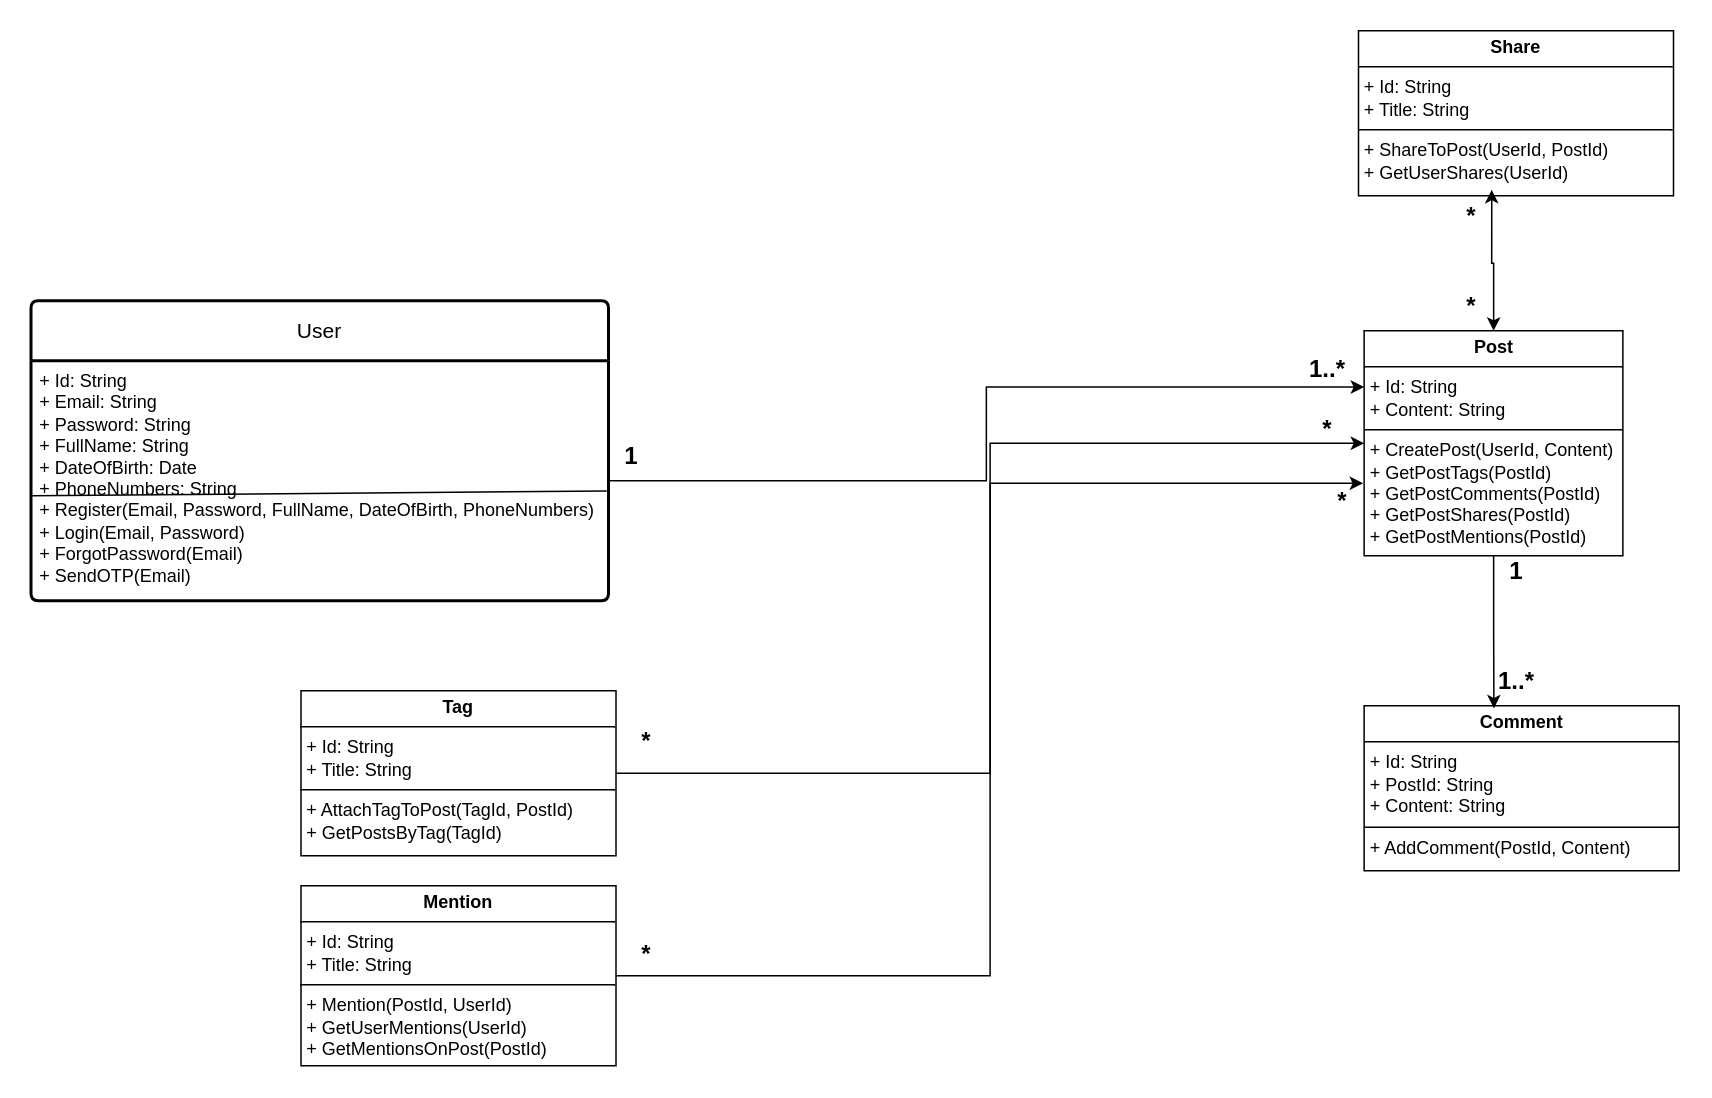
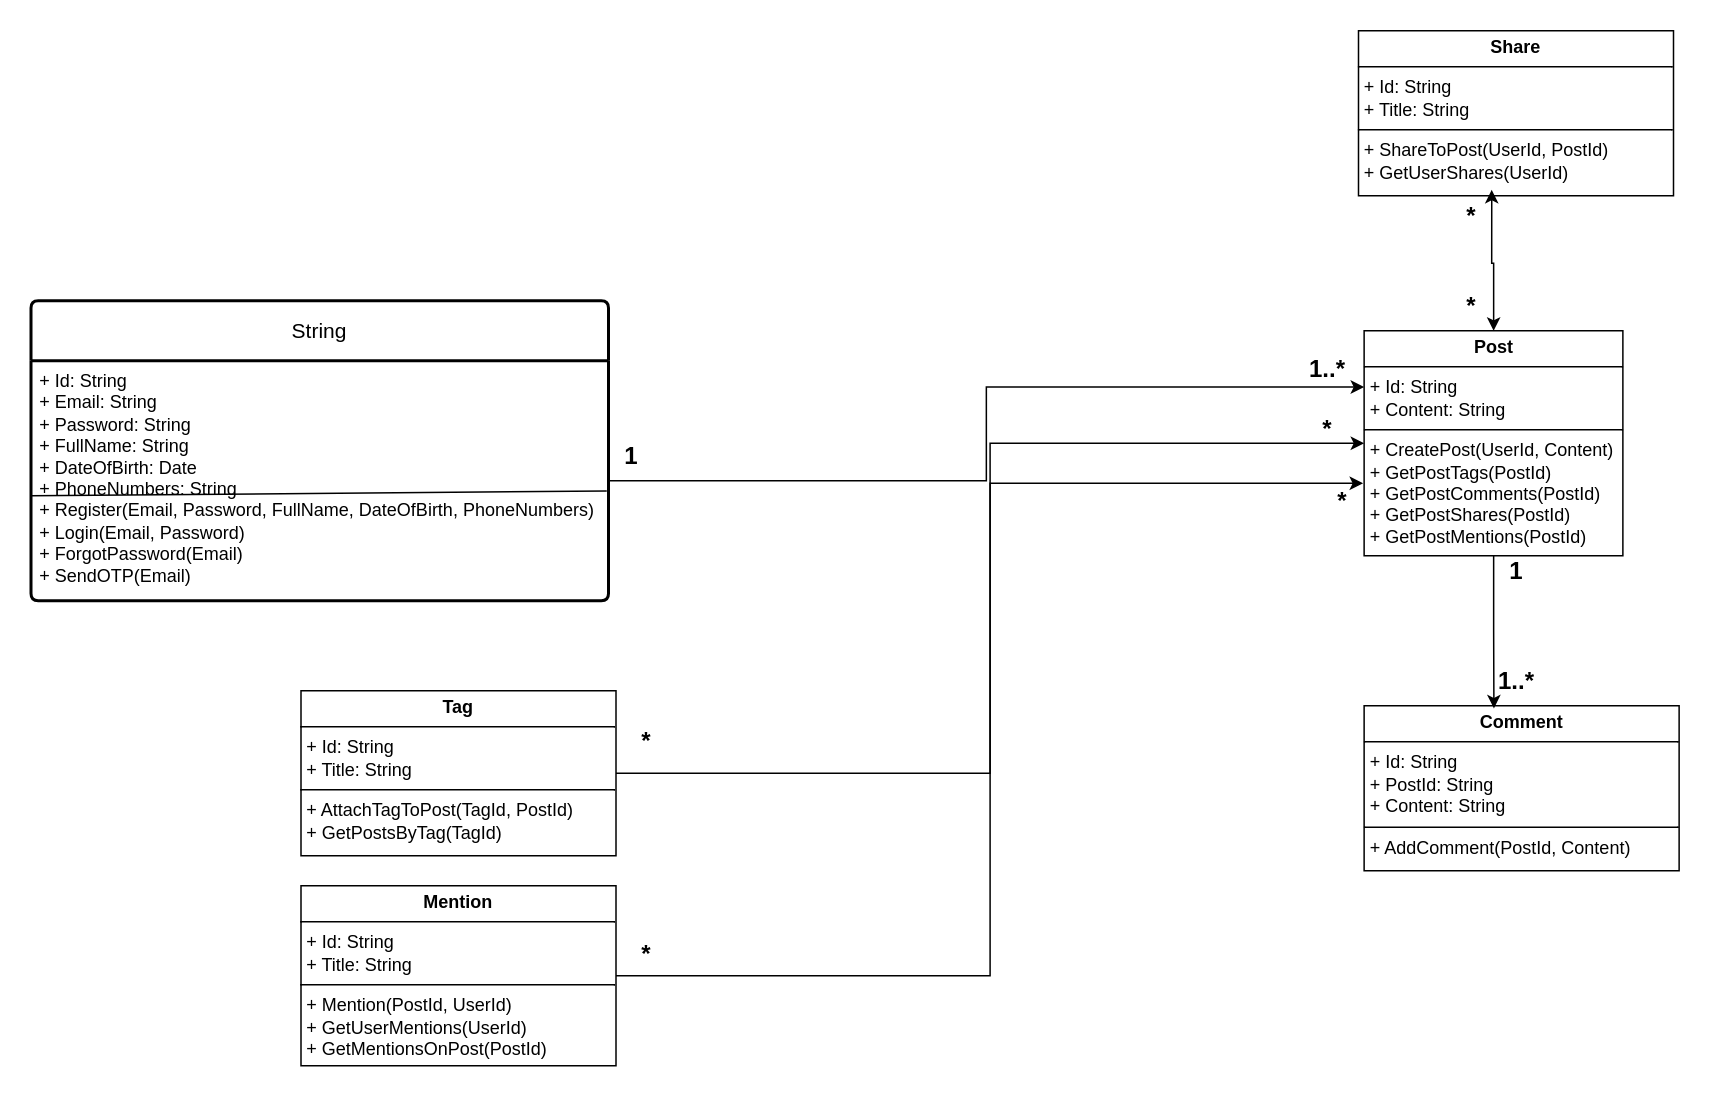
node "User": label "User" -> "String"
